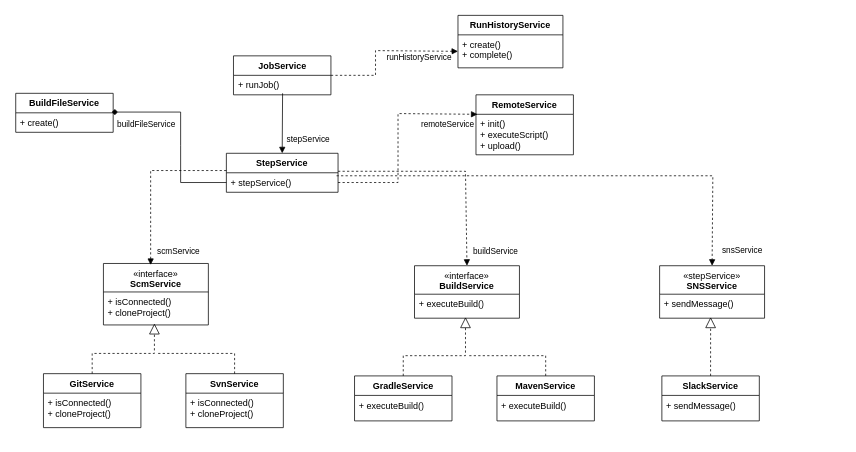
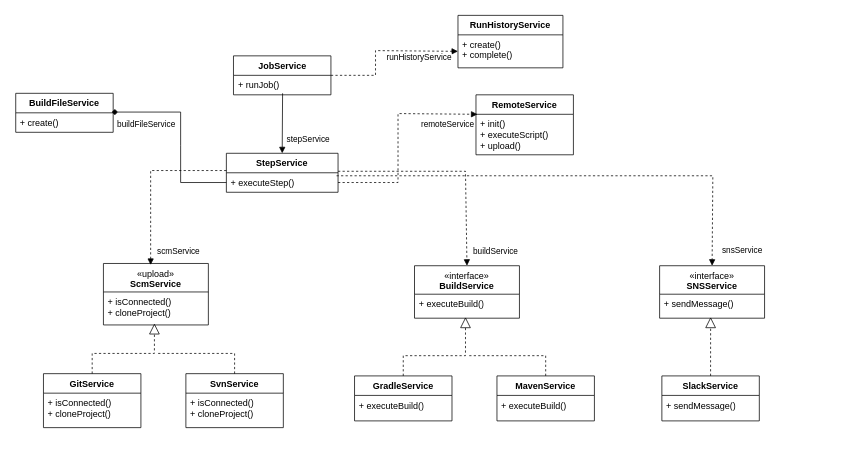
node "+ stepService()": label "+ stepService()" -> "+ executeStep()"
node "«interface»ScmService": label "«interface»ScmService" -> "«upload»ScmService"
node "«stepService»SNSService": label "«stepService»SNSService" -> "«interface»SNSService"
